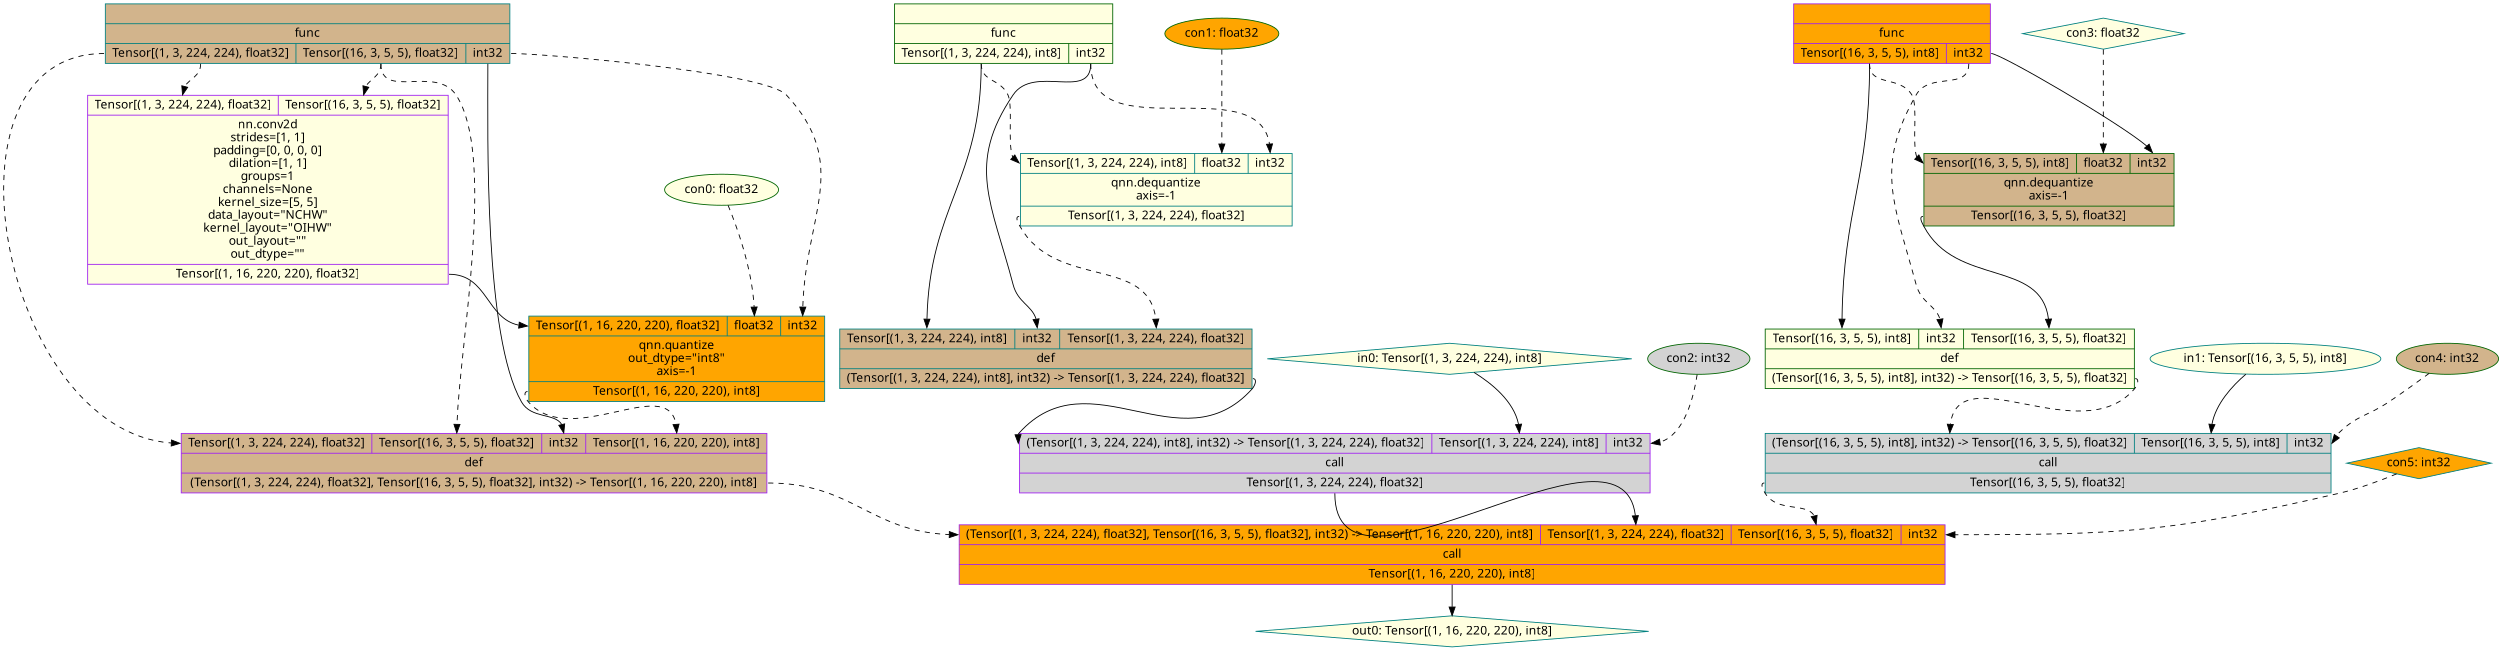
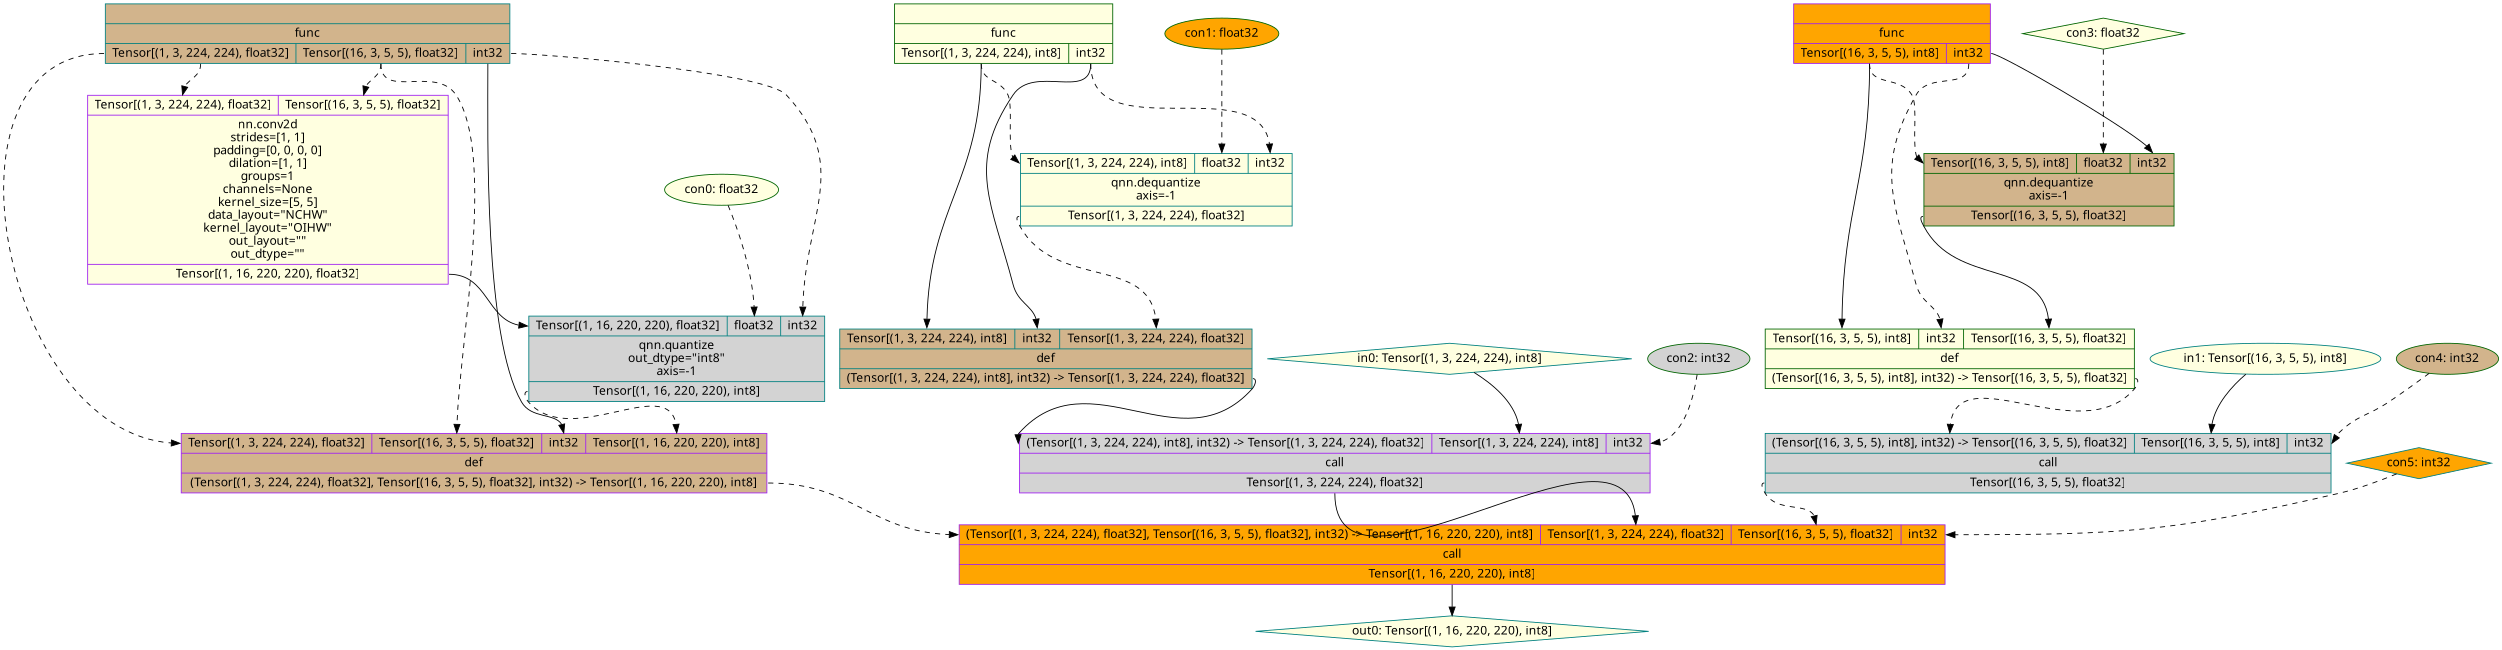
node "con3: float32": color teal -> darkgreen
node "Tensor[(1, 16, 220, 220), float32]": fillcolor orange -> lightgrey
